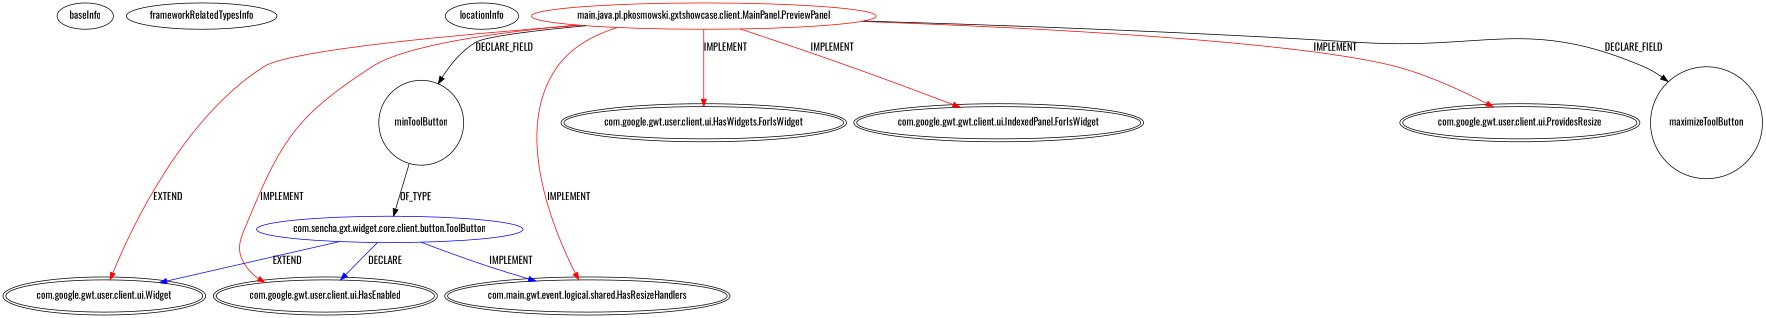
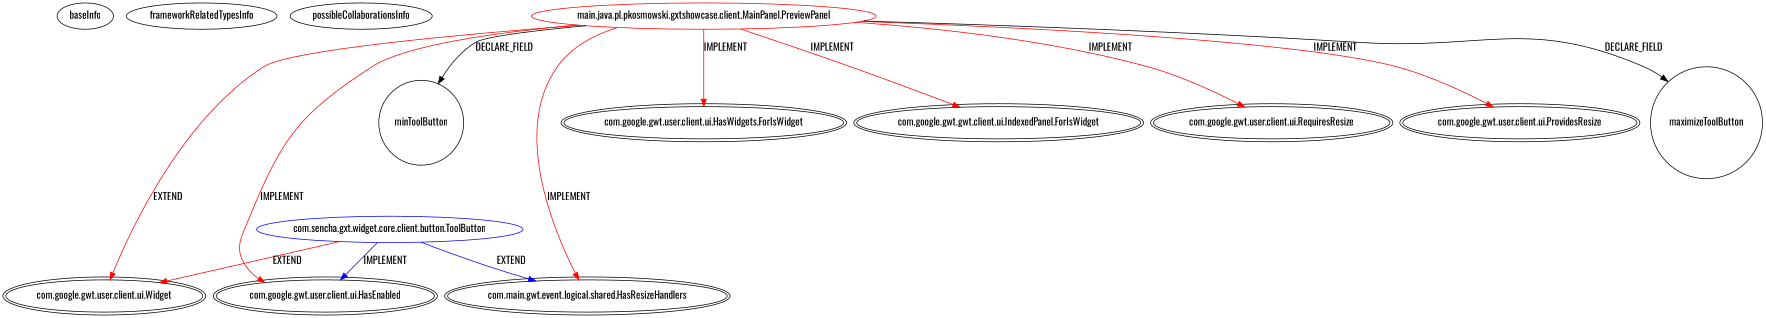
node "possibleCollaborationsInfo": added
node "locationInfo": removed
node "com.google.gwt.user.client.ui.RequiresResize": added
edge "minToolButton" -> "com.sencha.gxt.widget.core.client.button.ToolButton": removed, label "OF_TYPE"
edge "com.sencha.gxt.widget.core.client.button.ToolButton" -> "com.google.gwt.user.client.ui.Widget": color blue -> red
edge "com.sencha.gxt.widget.core.client.button.ToolButton" -> "com.google.gwt.user.client.ui.HasEnabled": label "DECLARE" -> "IMPLEMENT"
edge "com.sencha.gxt.widget.core.client.button.ToolButton" -> "com.main.gwt.event.logical.shared.HasResizeHandlers": label "IMPLEMENT" -> "EXTEND"
